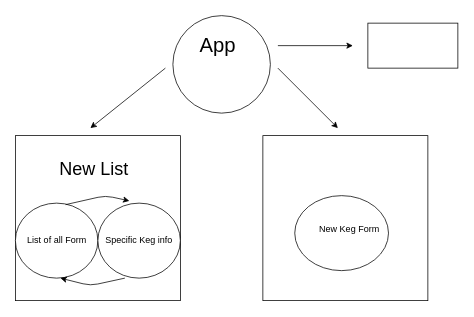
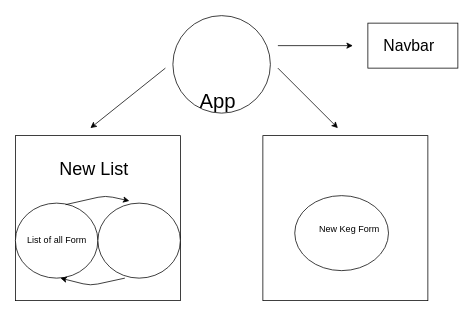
node "App": moved (218, 45) -> (218, 102)
node "Navbar": added
node "Specific Keg info": removed
